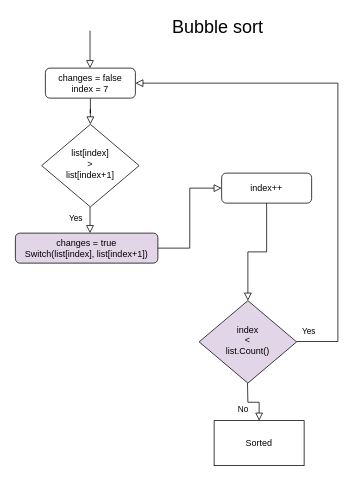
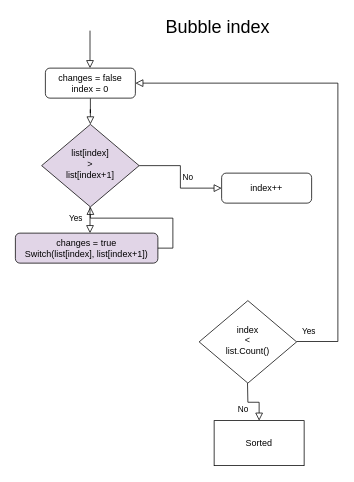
node "Bubble sort": label "Bubble sort" -> "Bubble index"
node "changes = false index = 7": label "changes = false index = 7" -> "changes = false index = 0"
node "list[index] > list[index+1]": fillcolor #ffffff -> #e1d5e7
edge "list[index] > list[index+1]" -> "index++": added, label "No"
edge "changes = true Switch(list[index], list[index+1])" -> "index++": now "changes = true Switch(list[index], list[index+1])" -> "list[index] > list[index+1]"
edge "index++" -> "index < list.Count()": removed
node "index < list.Count()": fillcolor #e1d5e7 -> #ffffff
